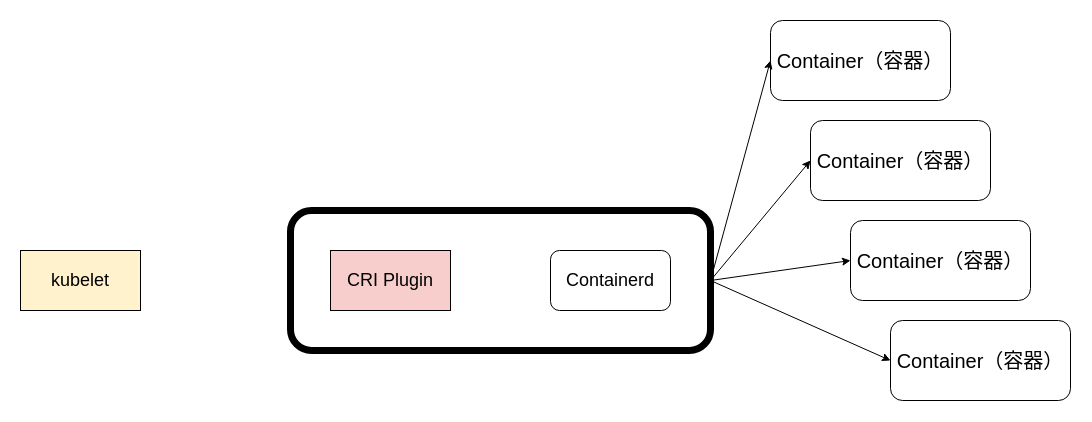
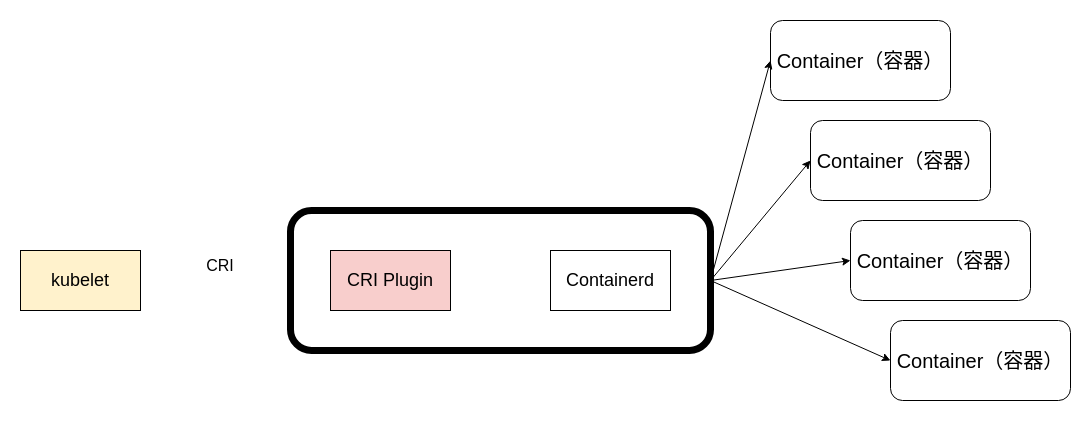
node "CRI": added
node "Containerd": shape rounded rectangle -> rectangle
